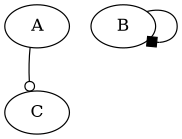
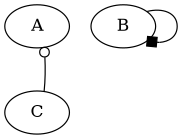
edge "A" -> "C": reversed
